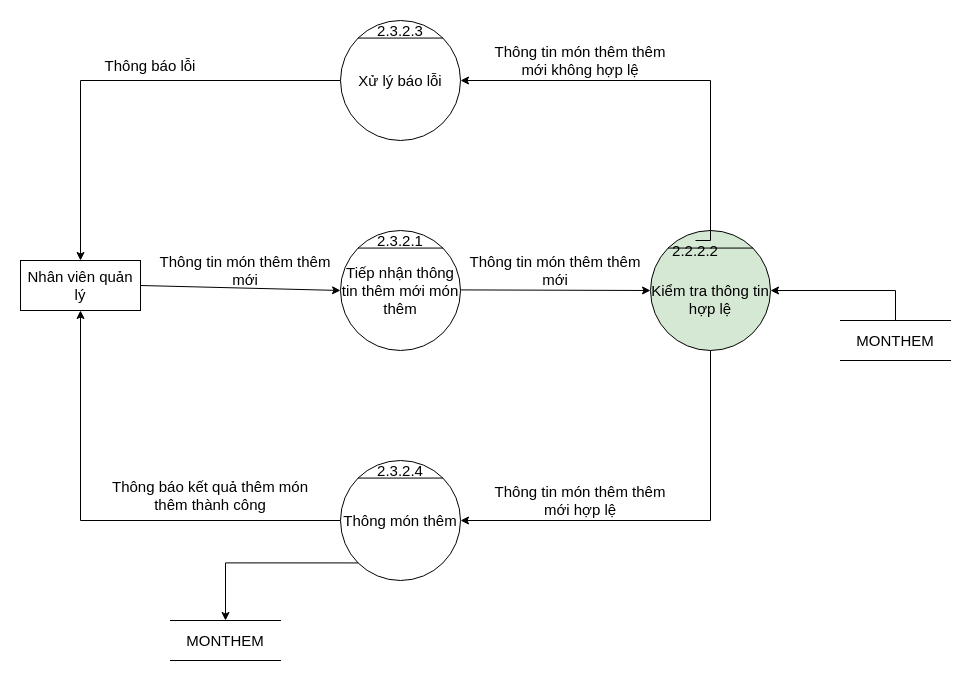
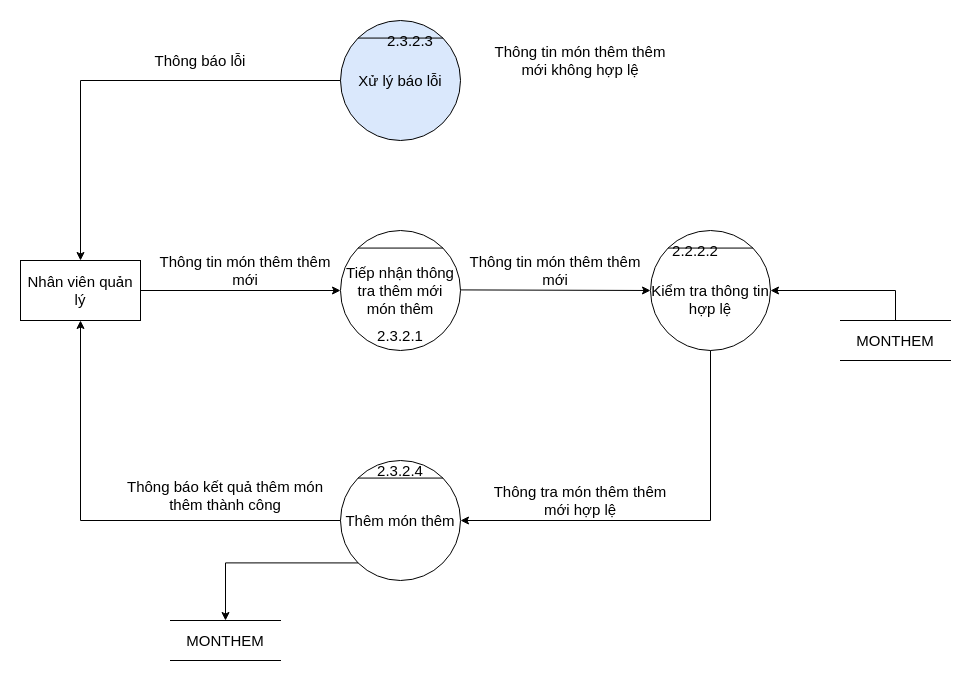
node "2.3.2.3": moved (401, 31) -> (411, 41)
node "Thông báo lỗi": moved (151, 66) -> (201, 61)
node "Xử lý báo lỗi": fillcolor #ffffff -> #dae8fc
edge "2.2.2.2" -> "Xử lý báo lỗi": removed
node "2.3.2.1": moved (401, 241) -> (401, 336)
node "Nhân viên quản lý": size 120x50 -> 120x60
node "Tiếp nhận thông tin thêm mới món thêm": label "Tiếp nhận thông tin thêm mới món thêm" -> "Tiếp nhận thông tra thêm mới món thêm"
node "Kiểm tra thông tin hợp lệ": fillcolor #d5e8d4 -> #ffffff
node "Thông báo kết quả thêm món thêm thành công": moved (211, 496) -> (226, 496)
node "Thông tin món thêm thêm mới hợp lệ": label "Thông tin món thêm thêm mới hợp lệ" -> "Thông tra món thêm thêm mới hợp lệ"
node "Thông món thêm": label "Thông món thêm" -> "Thêm món thêm"
